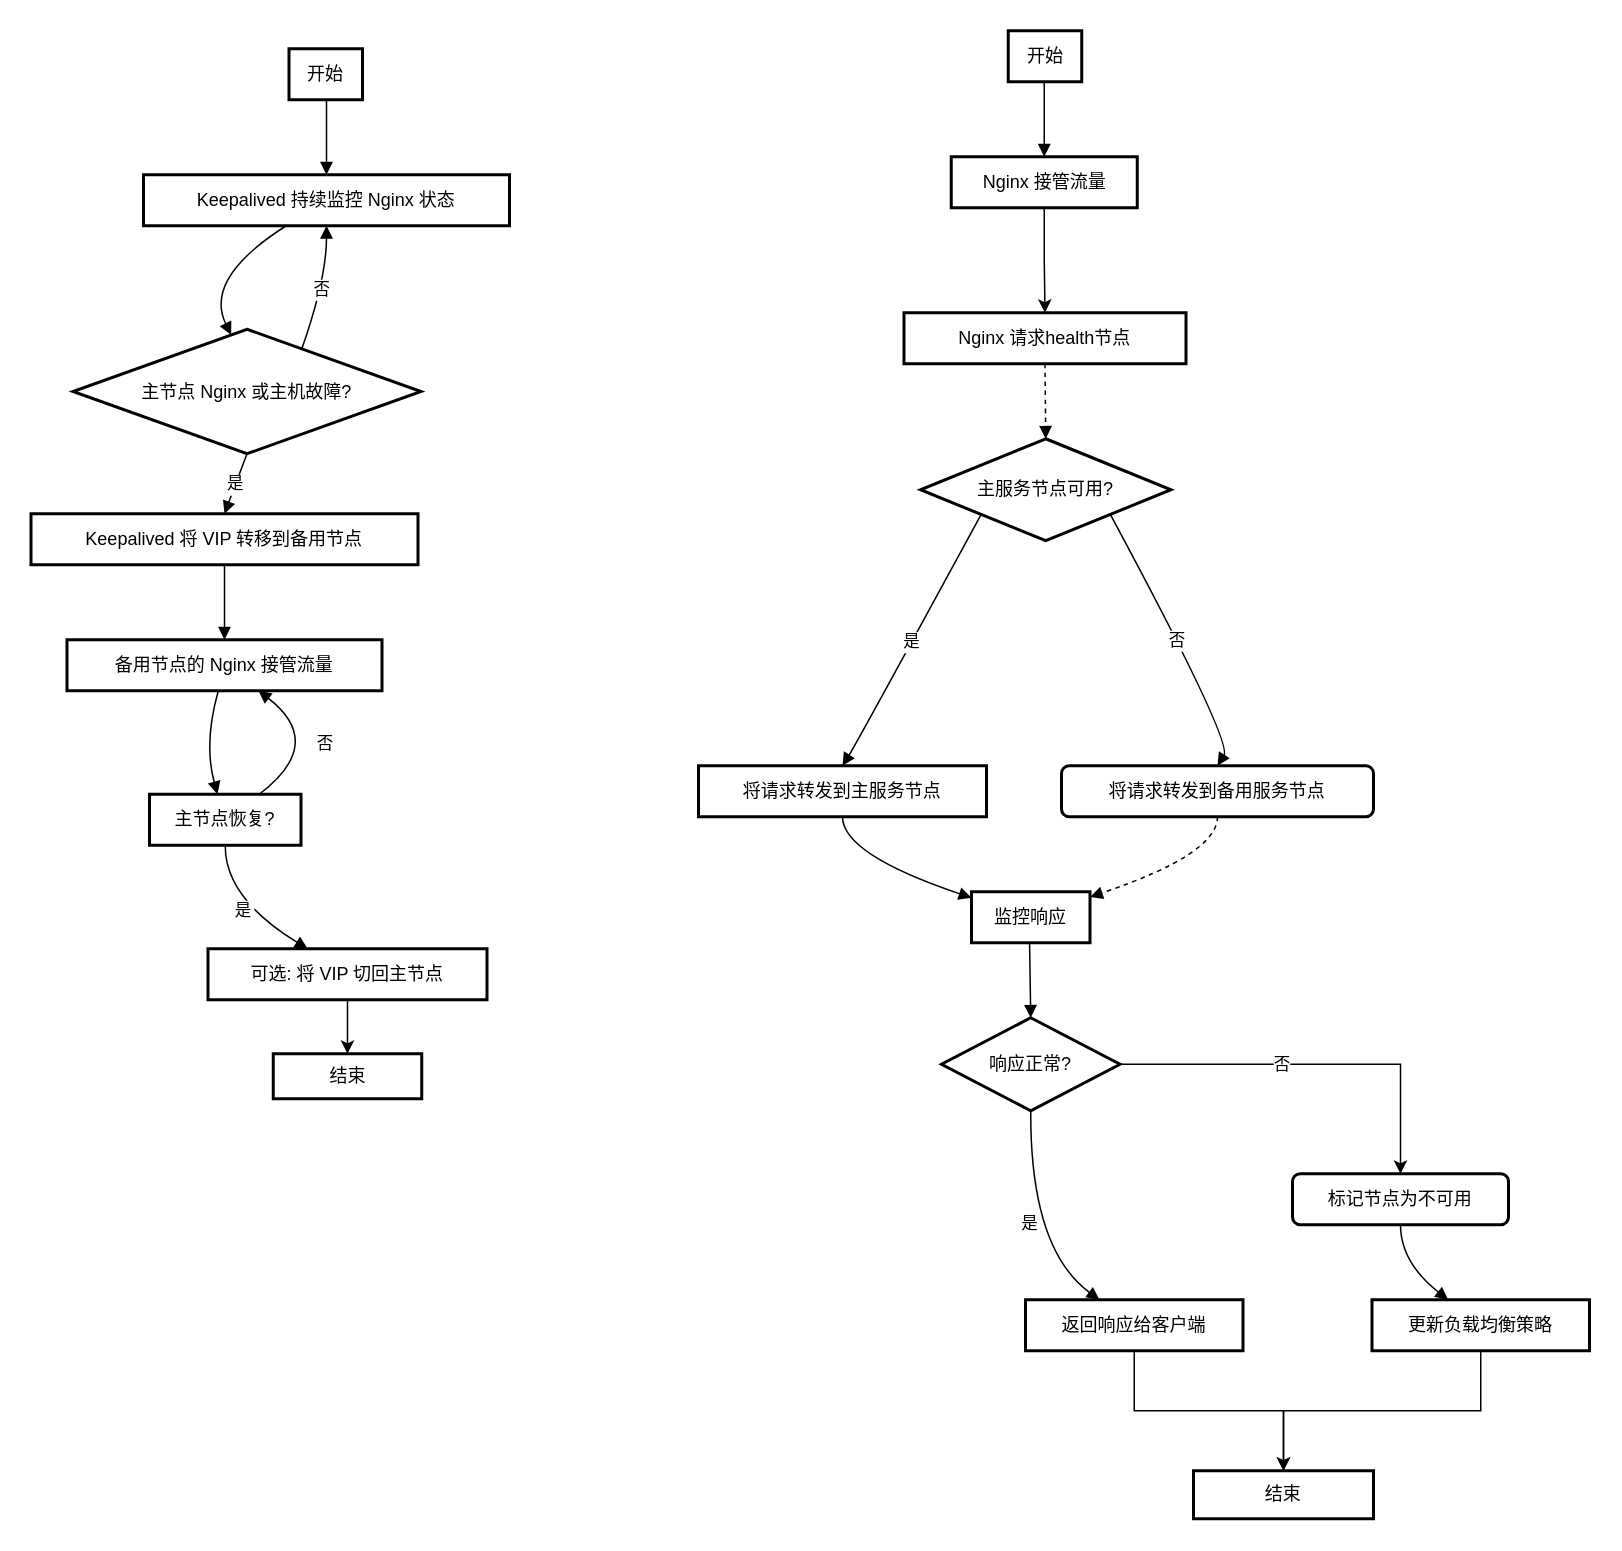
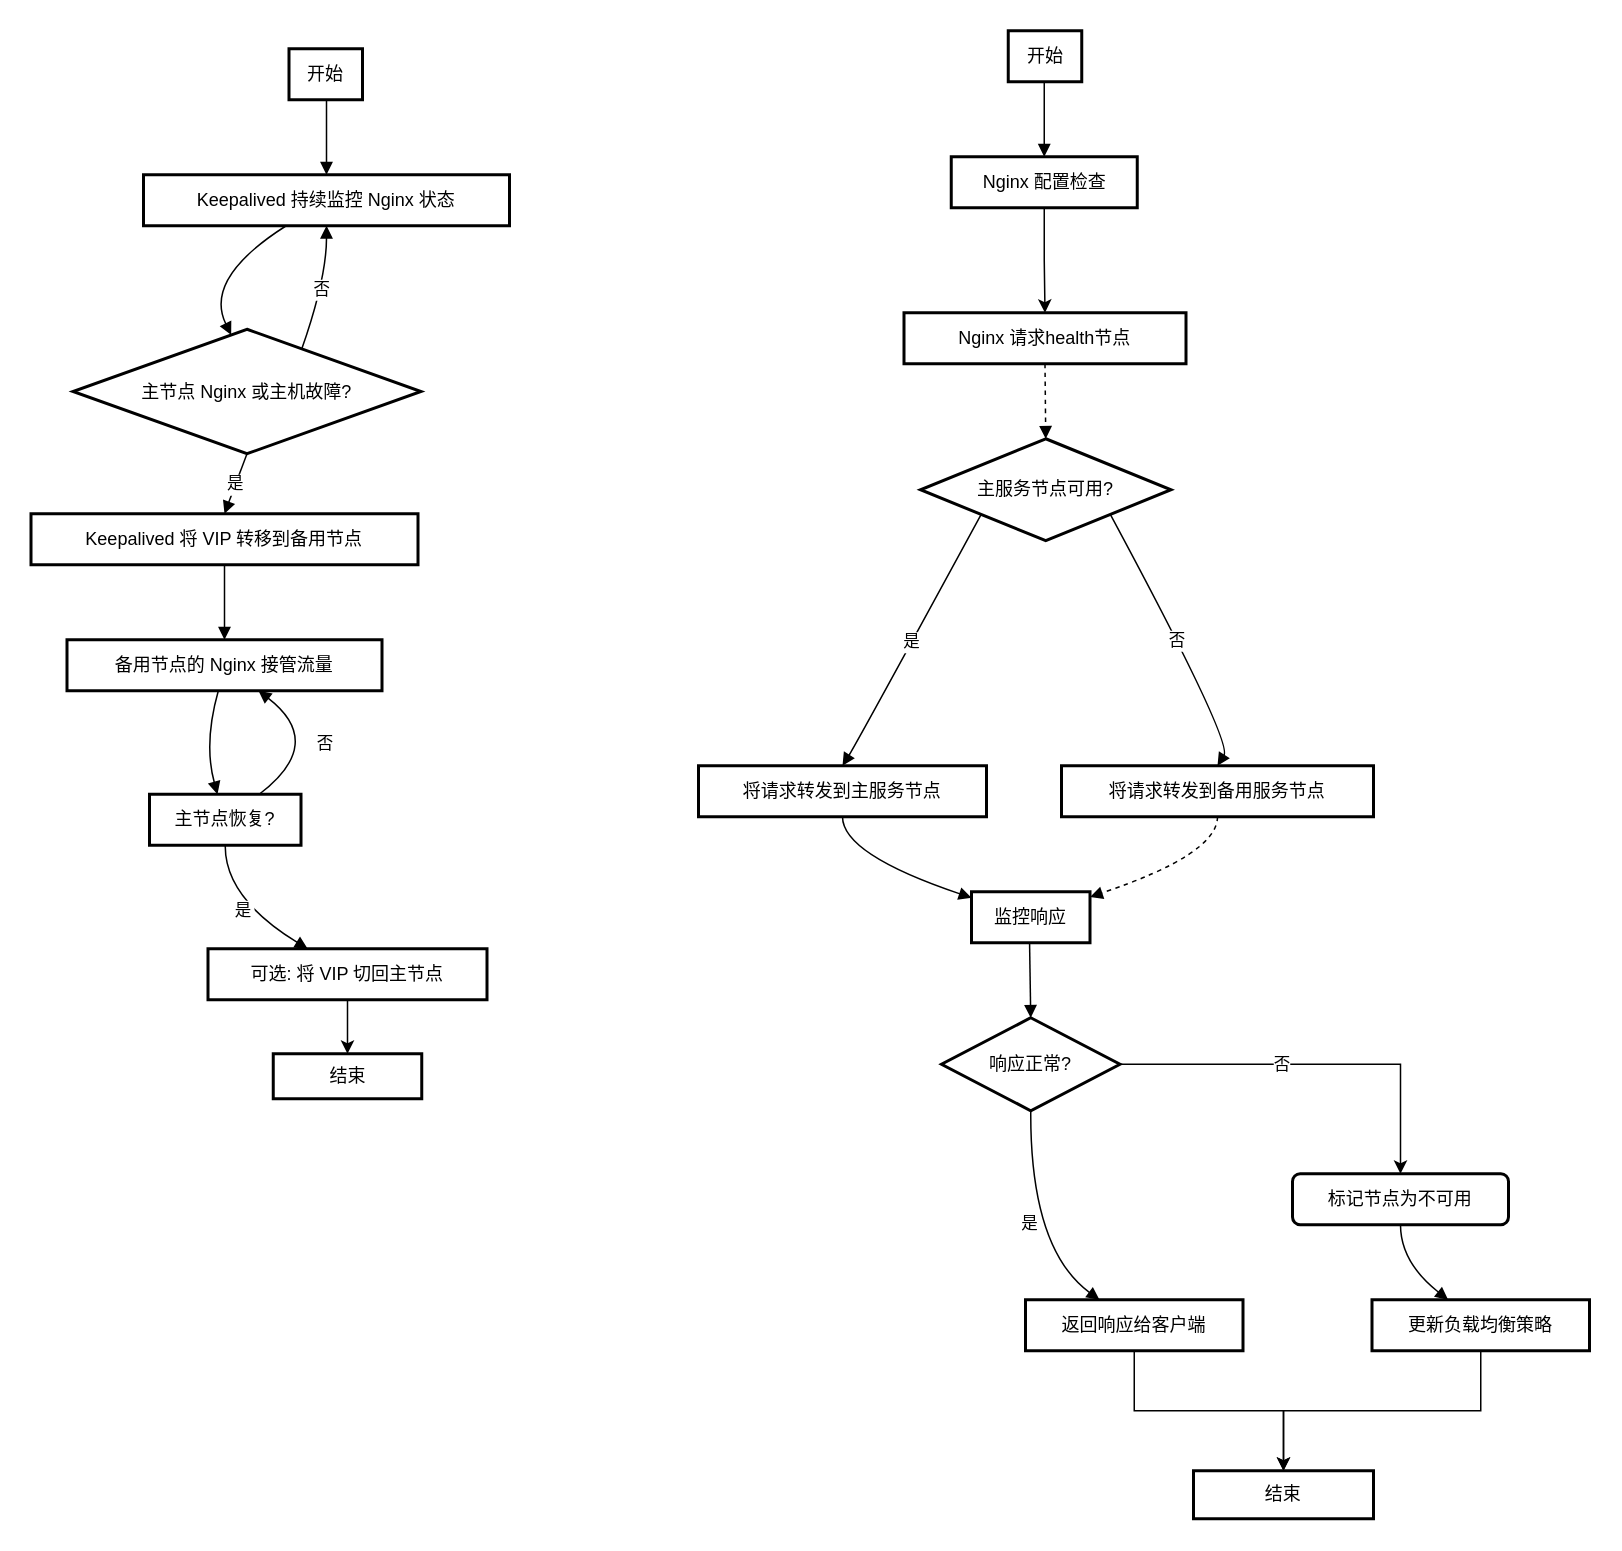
node "Nginx 接管流量": label "Nginx 接管流量" -> "Nginx 配置检查"
node "将请求转发到备用服务节点": shape rounded rectangle -> rectangle
